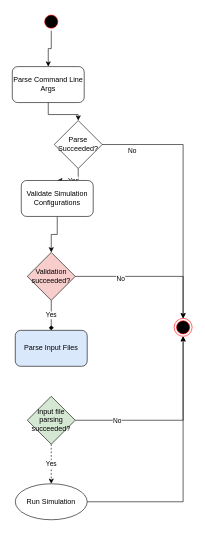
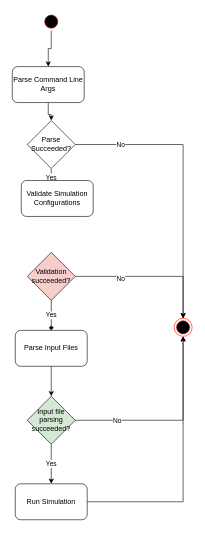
node "Parse Succeeded?": moved (78, 144) -> (51, 144)
edge "Validate Simulation Configurations" -> "Validation succeeded?": removed
node "Parse Input Files": fillcolor #dae8fc -> #ffffff
edge "Parse Input Files" -> "Input file parsing succeeded?": added
edge "Input file parsing succeeded?" -> "Run Simulation": style dashed -> solid
node "Run Simulation": shape ellipse -> rounded rectangle
